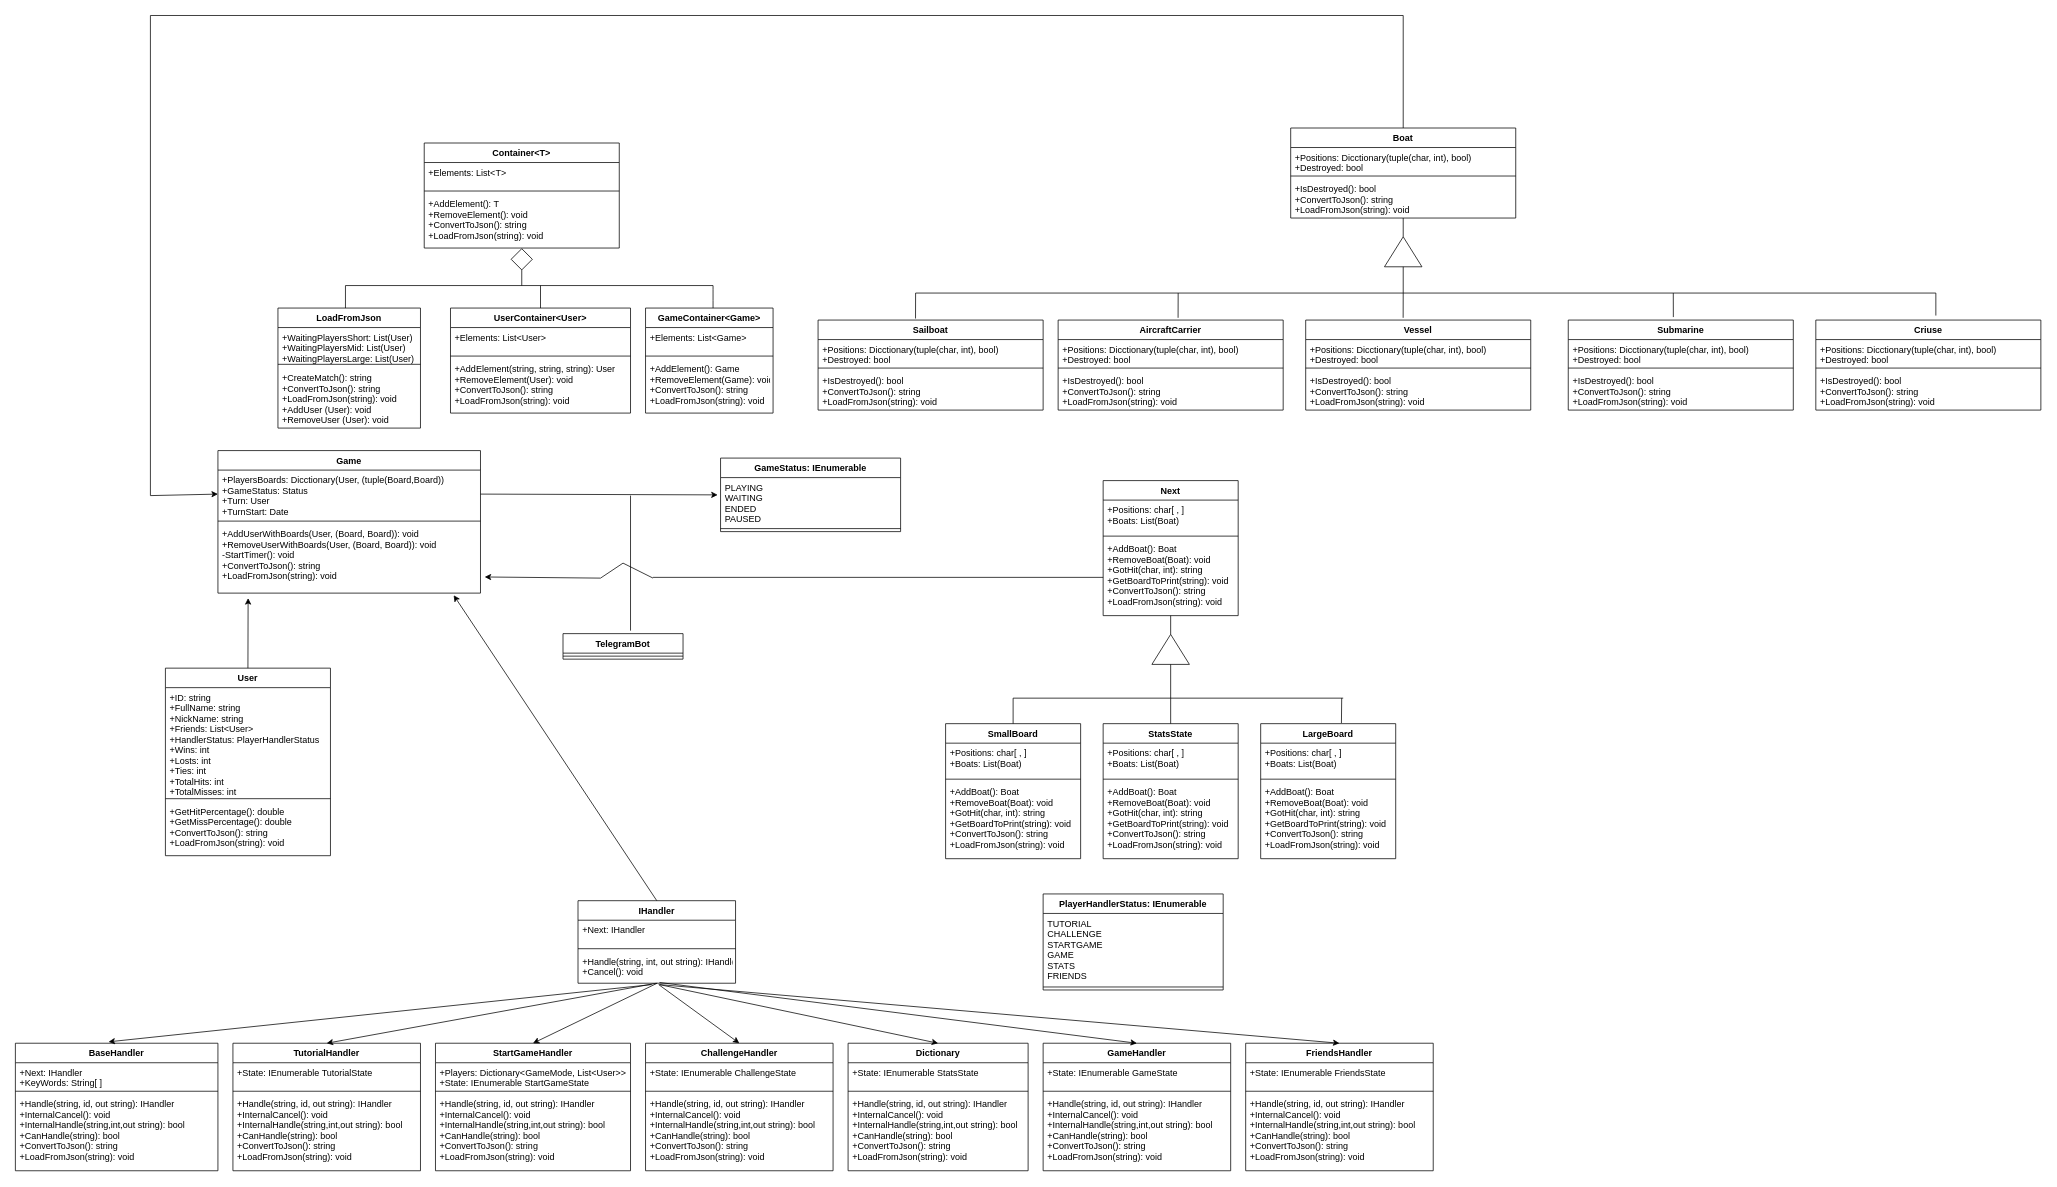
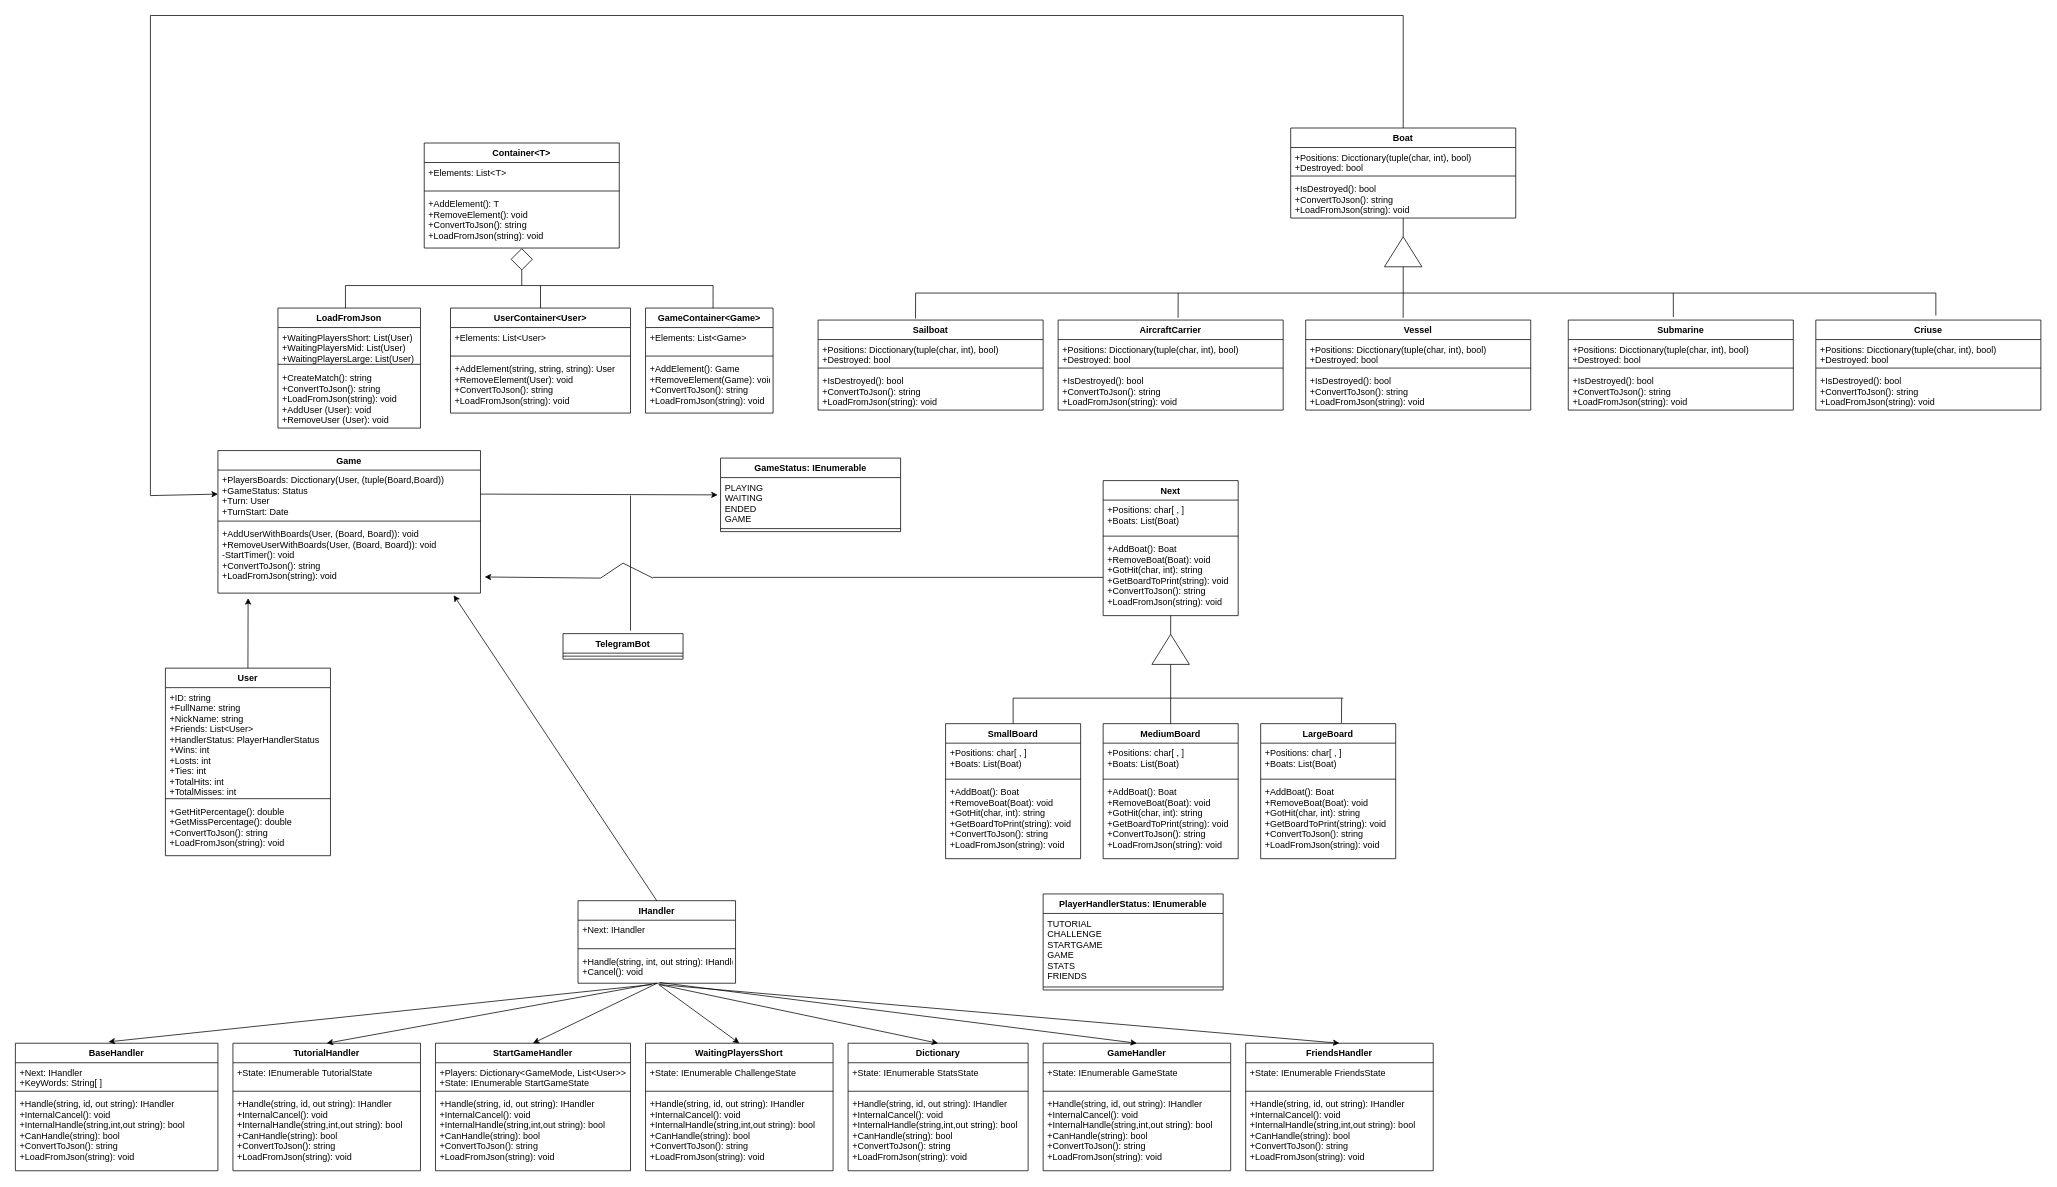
node "PLAYING WAITING ENDED PAUSED": label "PLAYING WAITING ENDED PAUSED" -> "PLAYING WAITING ENDED GAME"
node "StatsState": label "StatsState" -> "MediumBoard"
node "ChallengeHandler": label "ChallengeHandler" -> "WaitingPlayersShort"
